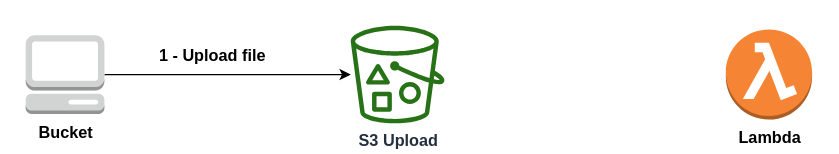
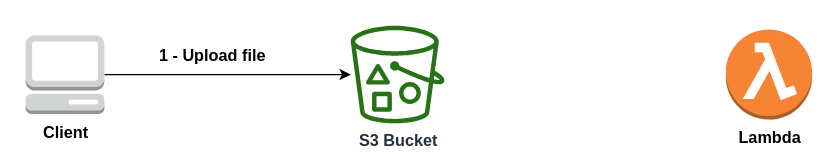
node "Bucket": label "Bucket" -> "Client"
node "S3 Upload": label "S3 Upload" -> "S3 Bucket"
